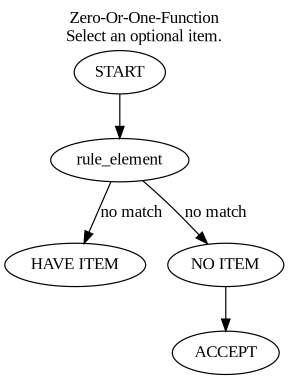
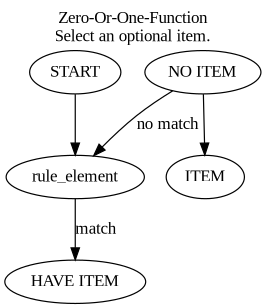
edge "rule_element" -> "NO ITEM": reversed
edge "rule_element" -> "HAVE ITEM": label "no match" -> "match"
node "ACCEPT": label "ACCEPT" -> "ITEM"
